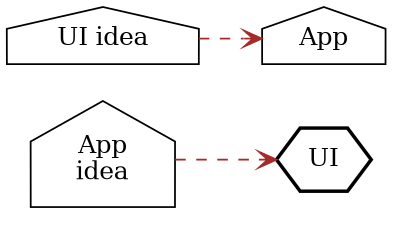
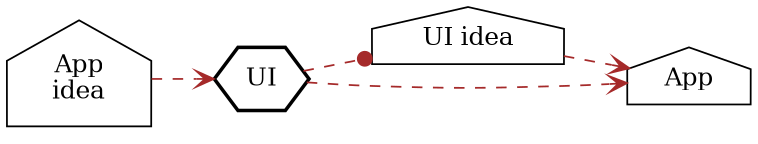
edge "UI" -> "UI idea": added
edge "UI" -> "App": added
